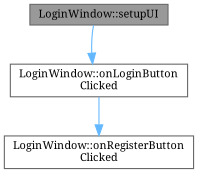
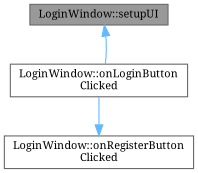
edge "LoginWindow::setupUI" -> "LoginWindow::onLoginButton Clicked": reversed
